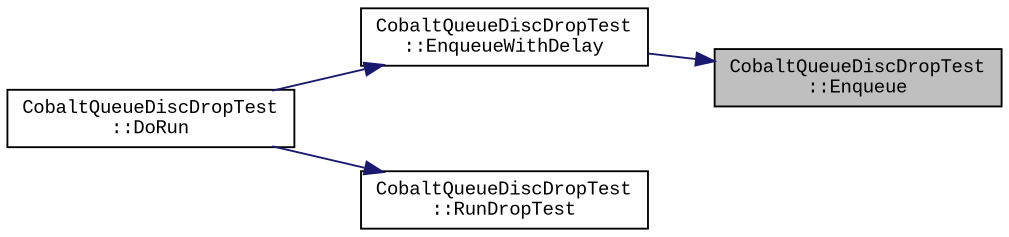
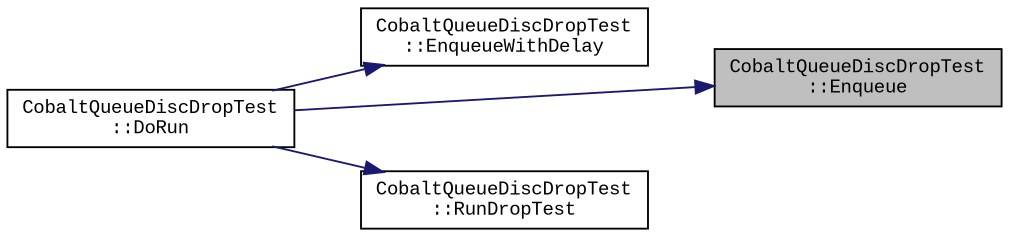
edge "CobaltQueueDiscDropTest ::EnqueueWithDelay" -> "CobaltQueueDiscDropTest ::Enqueue": now "CobaltQueueDiscDropTest ::DoRun" -> "CobaltQueueDiscDropTest ::Enqueue"
